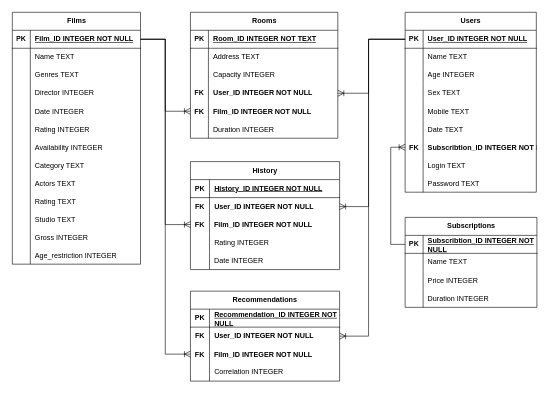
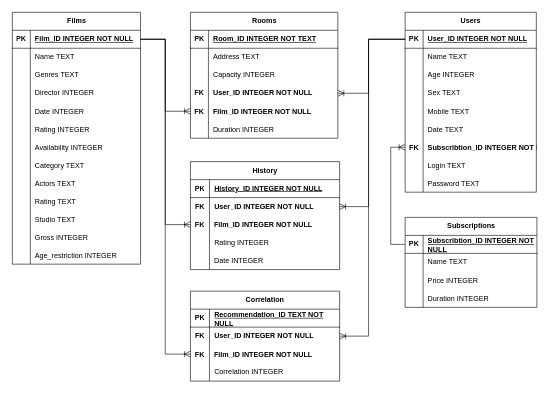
node "Recommendations": label "Recommendations" -> "Correlation"
node "Recommendation_ID INTEGER NOT NULL": label "Recommendation_ID INTEGER NOT NULL" -> "Recommendation_ID TEXT NOT NULL"
